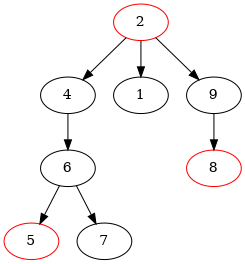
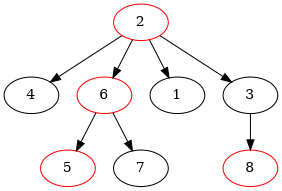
node "9": label "9" -> "3"
edge "4" -> "6": now "2" -> "6"
node "6": color black -> red
